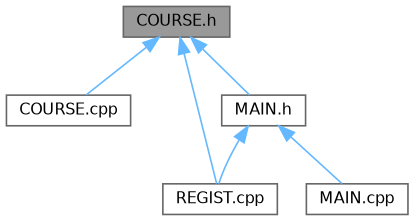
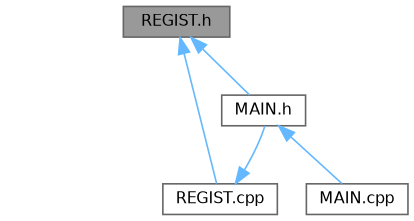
node "COURSE.h": label "COURSE.h" -> "REGIST.h"
node "COURSE.cpp": removed
edge "REGIST.cpp" -> "MAIN.h": reversed
